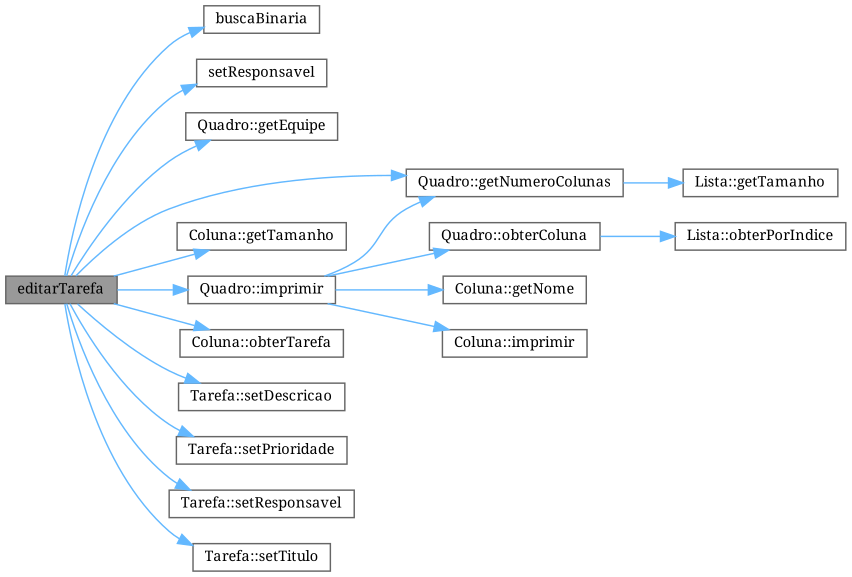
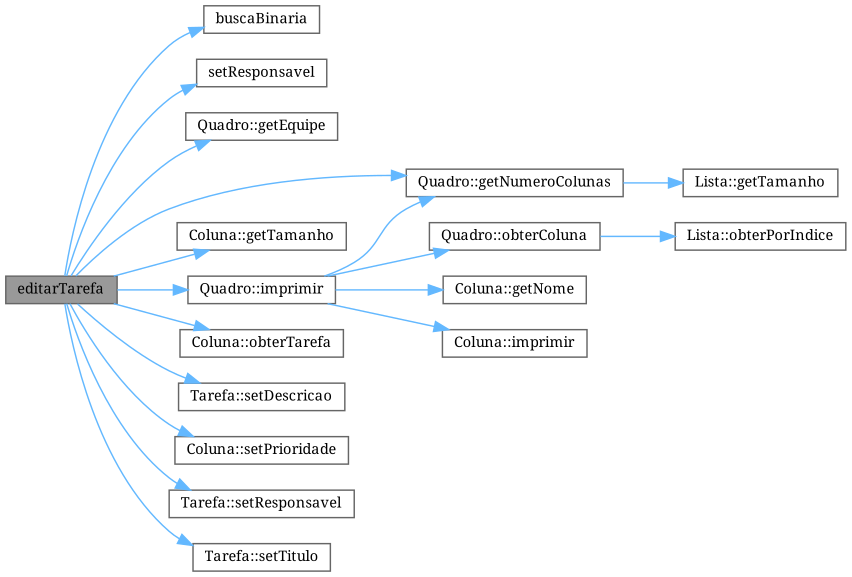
node "Tarefa::setPrioridade": label "Tarefa::setPrioridade" -> "Coluna::setPrioridade"
